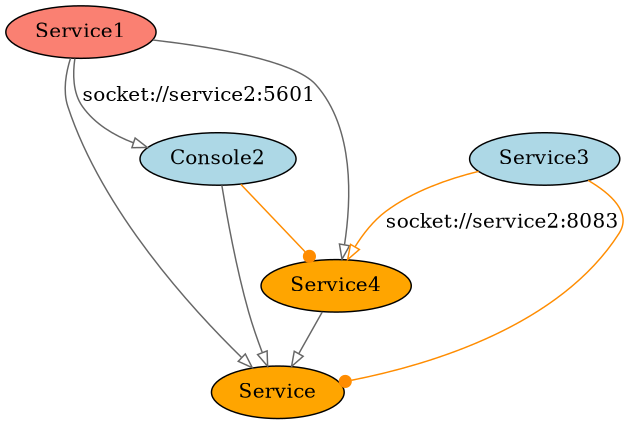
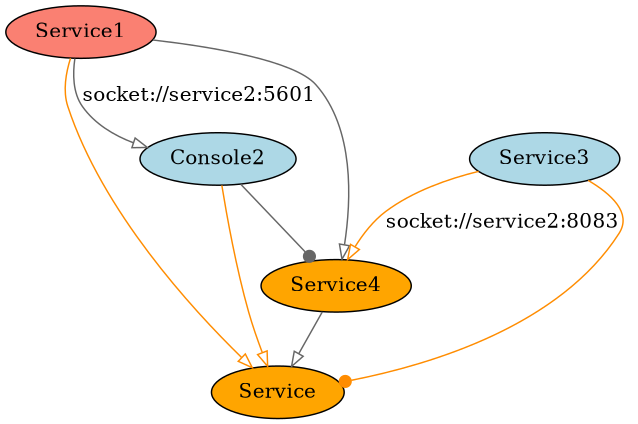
edge "Console2" -> "Service4": color darkorange -> gray40
edge "Service1" -> "Service": color gray40 -> darkorange
edge "Console2" -> "Service": color gray40 -> darkorange
